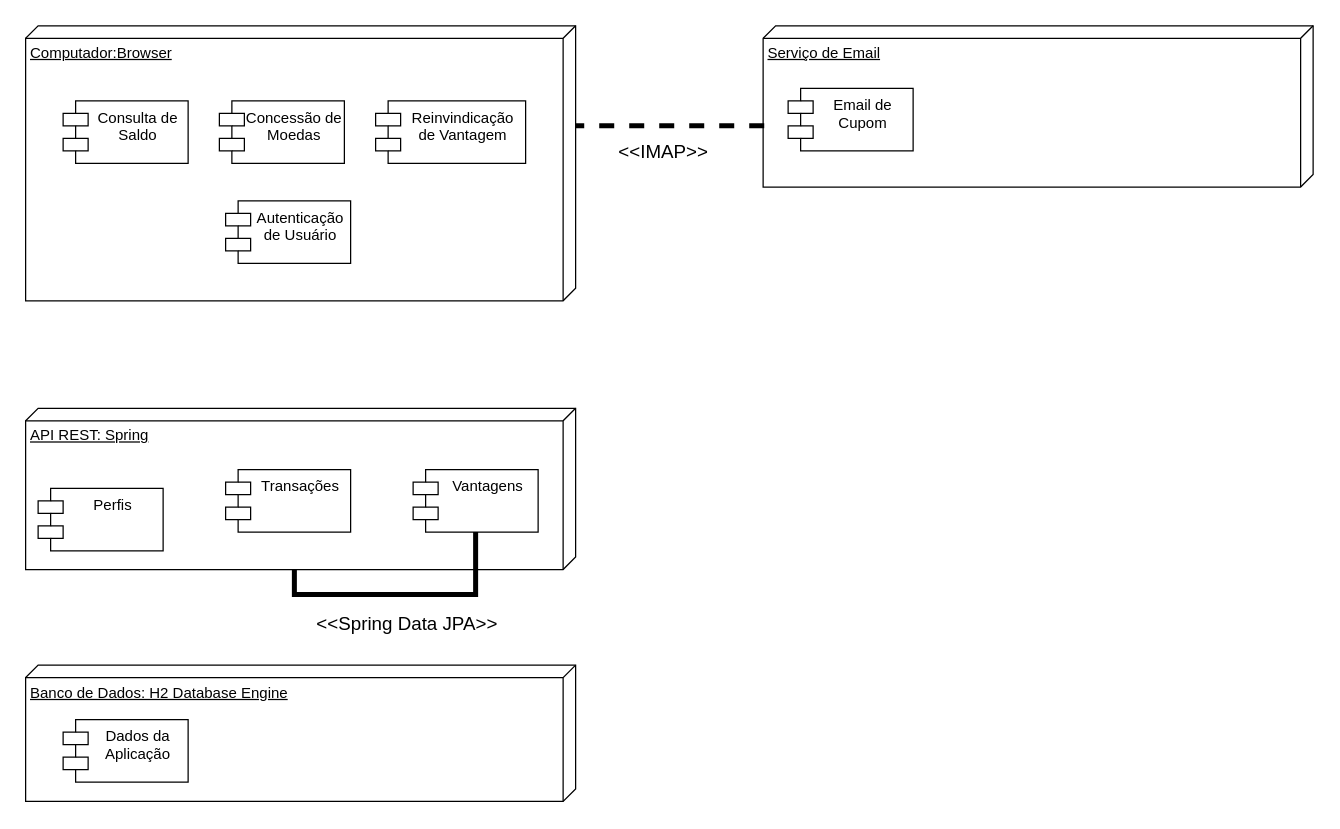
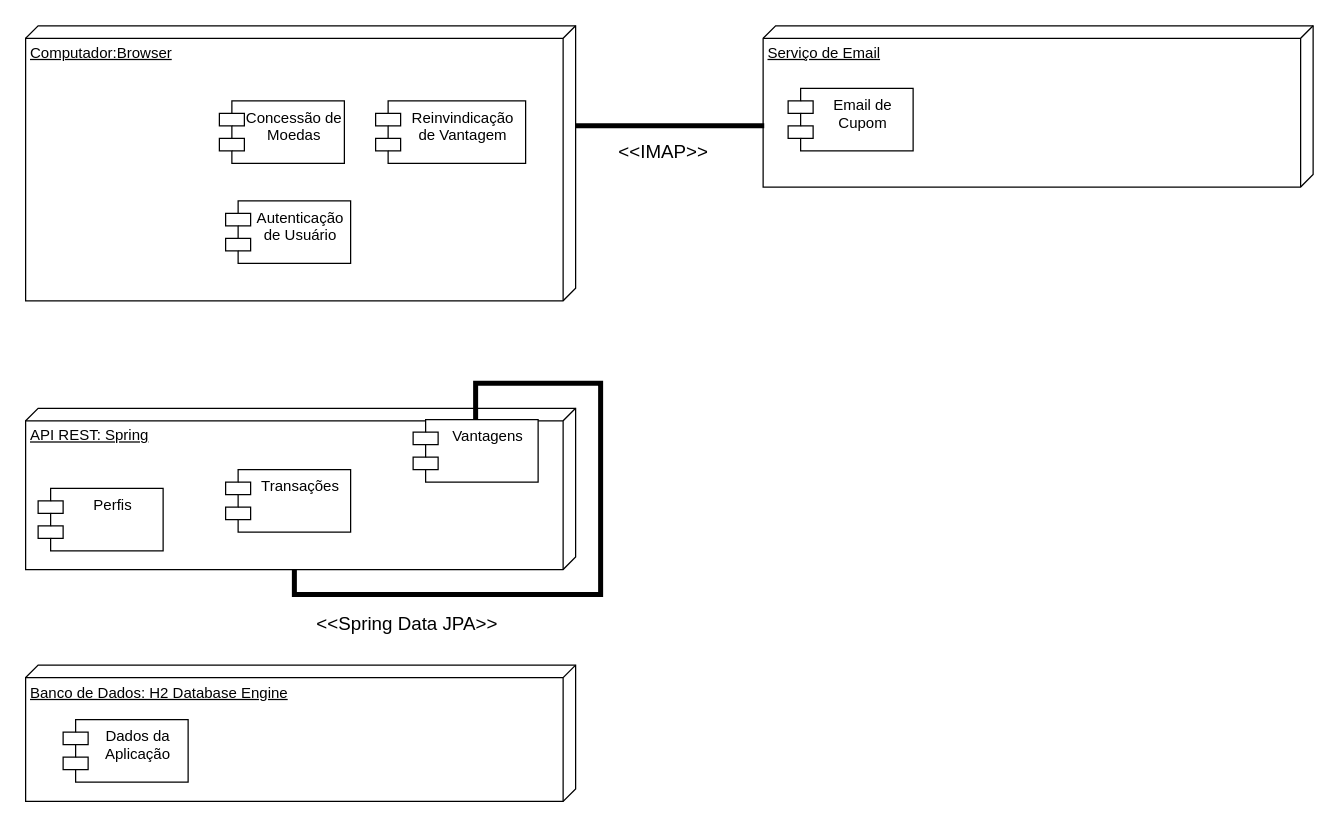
edge "Serviço de Email" -- "Computador:Browser": style dashed -> solid
node "Consulta de Saldo": removed
node "Vantagens": moved (476, 501) -> (476, 451)
